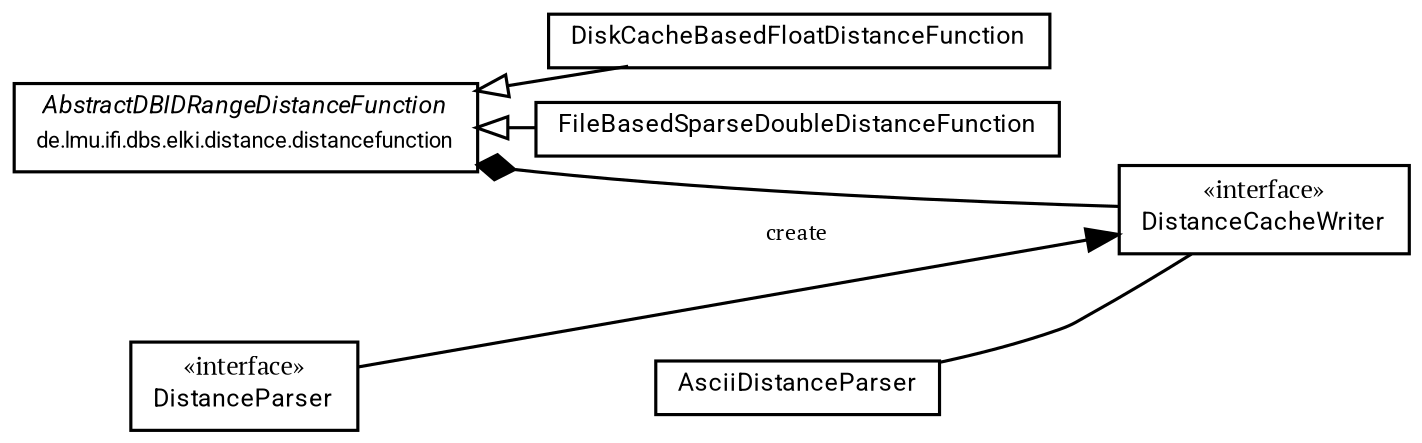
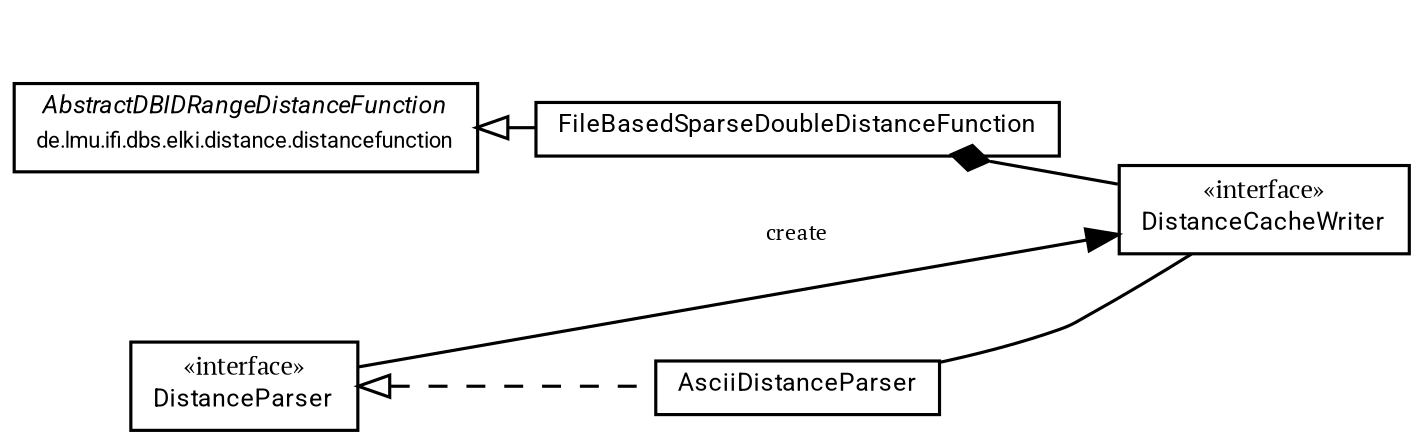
node "DiskCacheBasedFloatDistanceFunction": removed
edge "DistanceCacheWriter" -> "AbstractDBIDRangeDistanceFunction": now "DistanceCacheWriter" -> "FileBasedSparseDoubleDistanceFunction"
edge "AsciiDistanceParser" -> "DistanceParser": added
